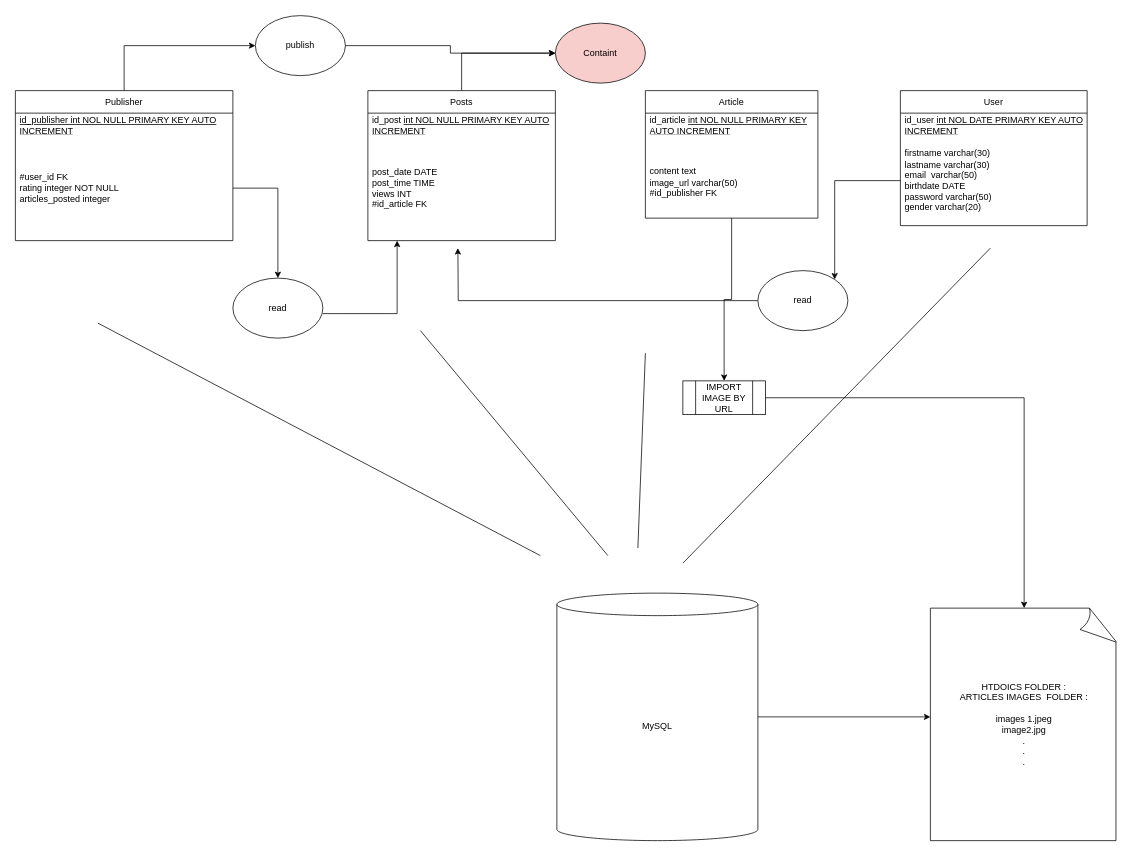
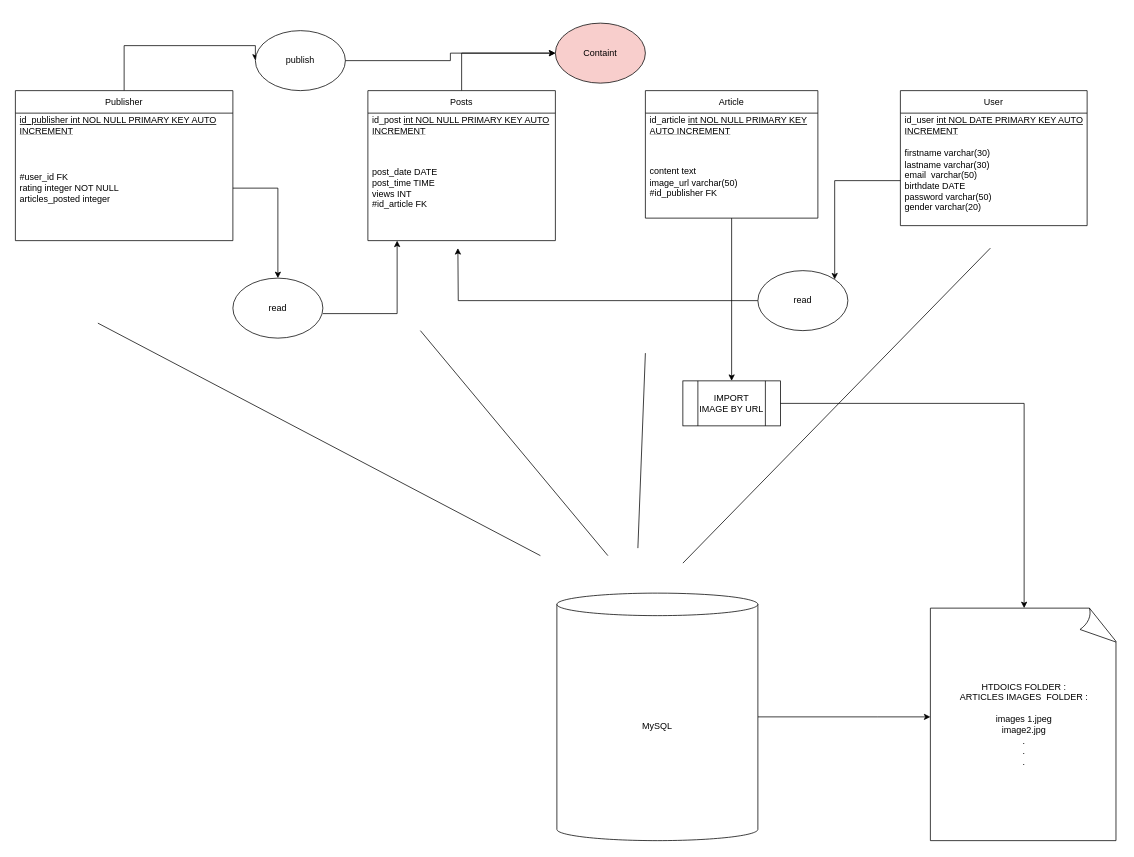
node "publish": moved (300, 45) -> (300, 60)
node "IMPORT IMAGE BY URL": size 83x34 -> 98x45
